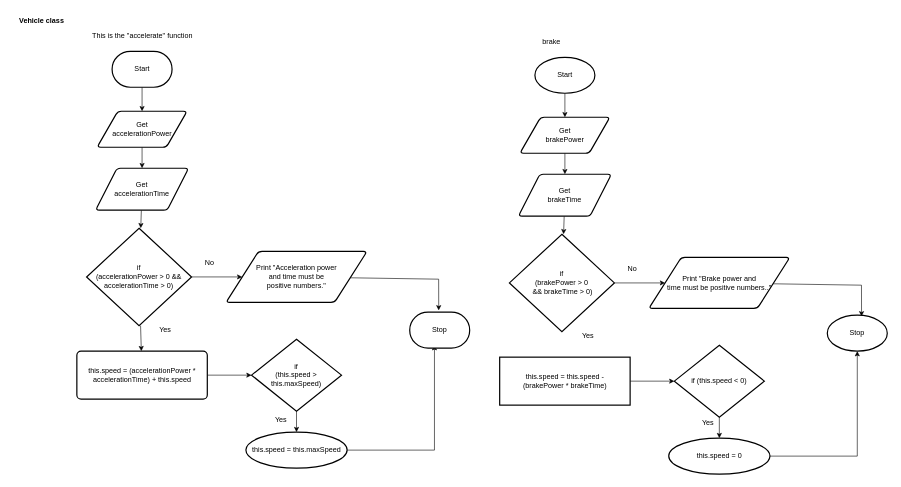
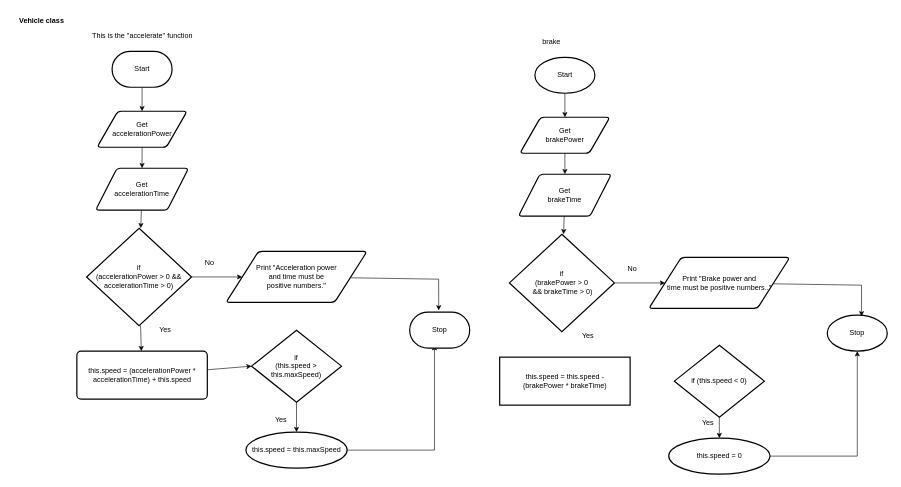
node "if (this.speed > this.maxSpeed)": moved (296, 375) -> (296, 366)
edge "this.speed = this.speed - (brakePower * brakeTime)" -> "if (this.speed < 0)": removed
